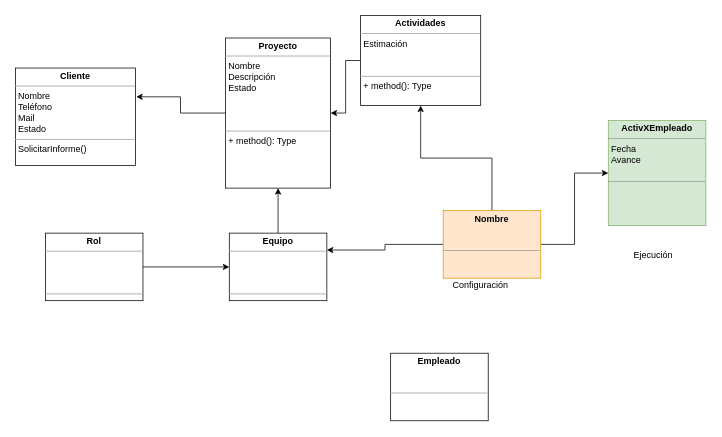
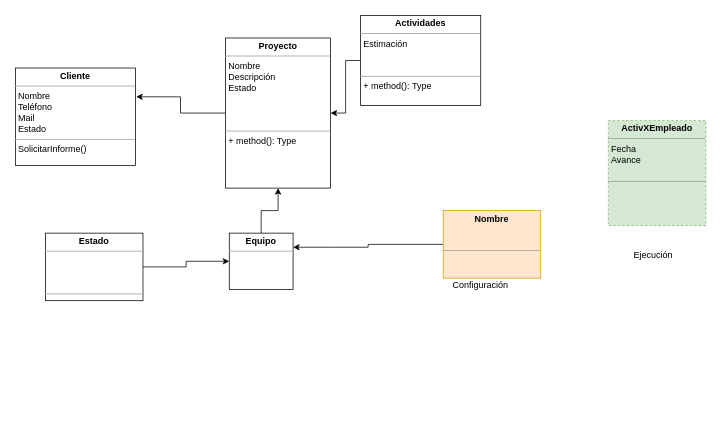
edge "Nombre" -> "Actividades Estimación + method(): Type": removed
node "ActivXEmpleado Fecha Avance": style solid -> dashed
edge "Nombre" -> "ActivXEmpleado Fecha Avance": removed
node "Rol": label "Rol" -> "Estado"
node "Equipo": size 98x68 -> 64x56
node "Empleado": removed
